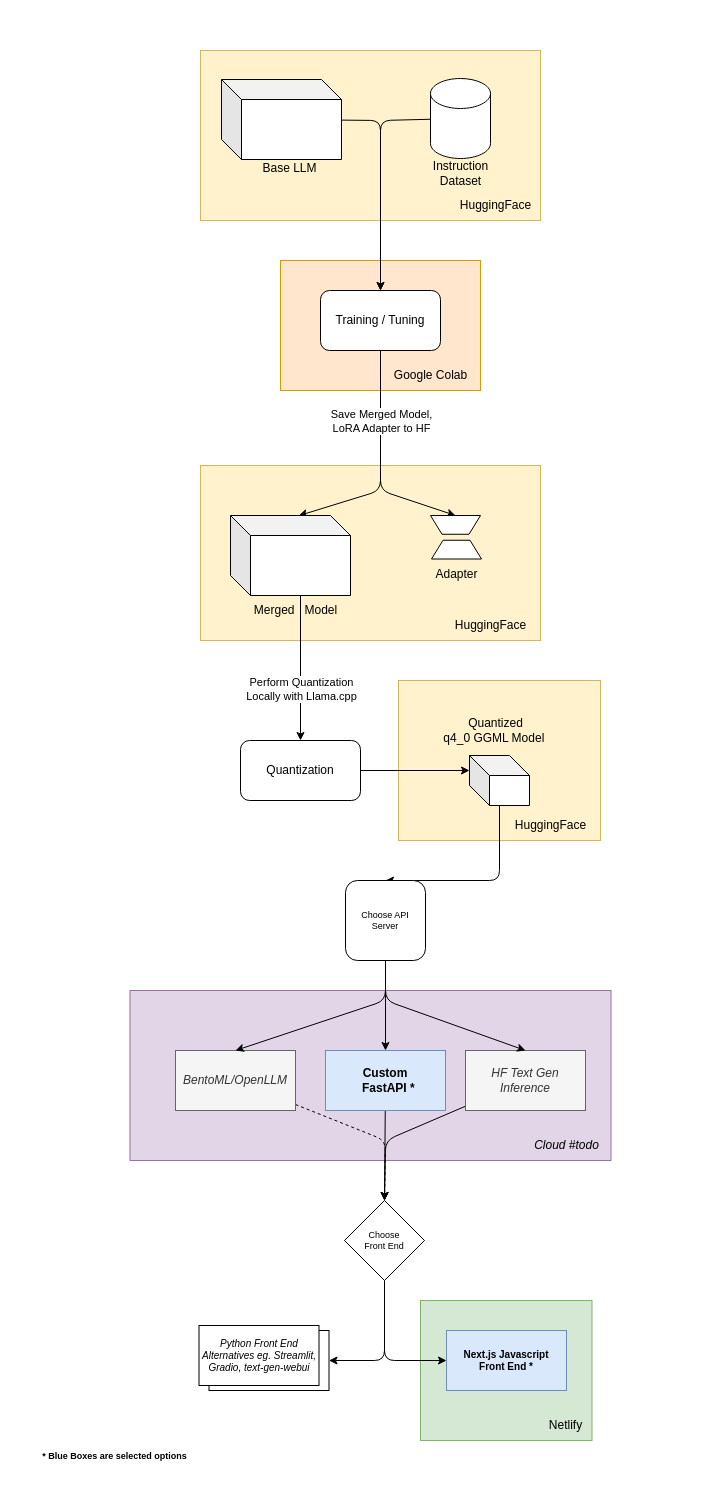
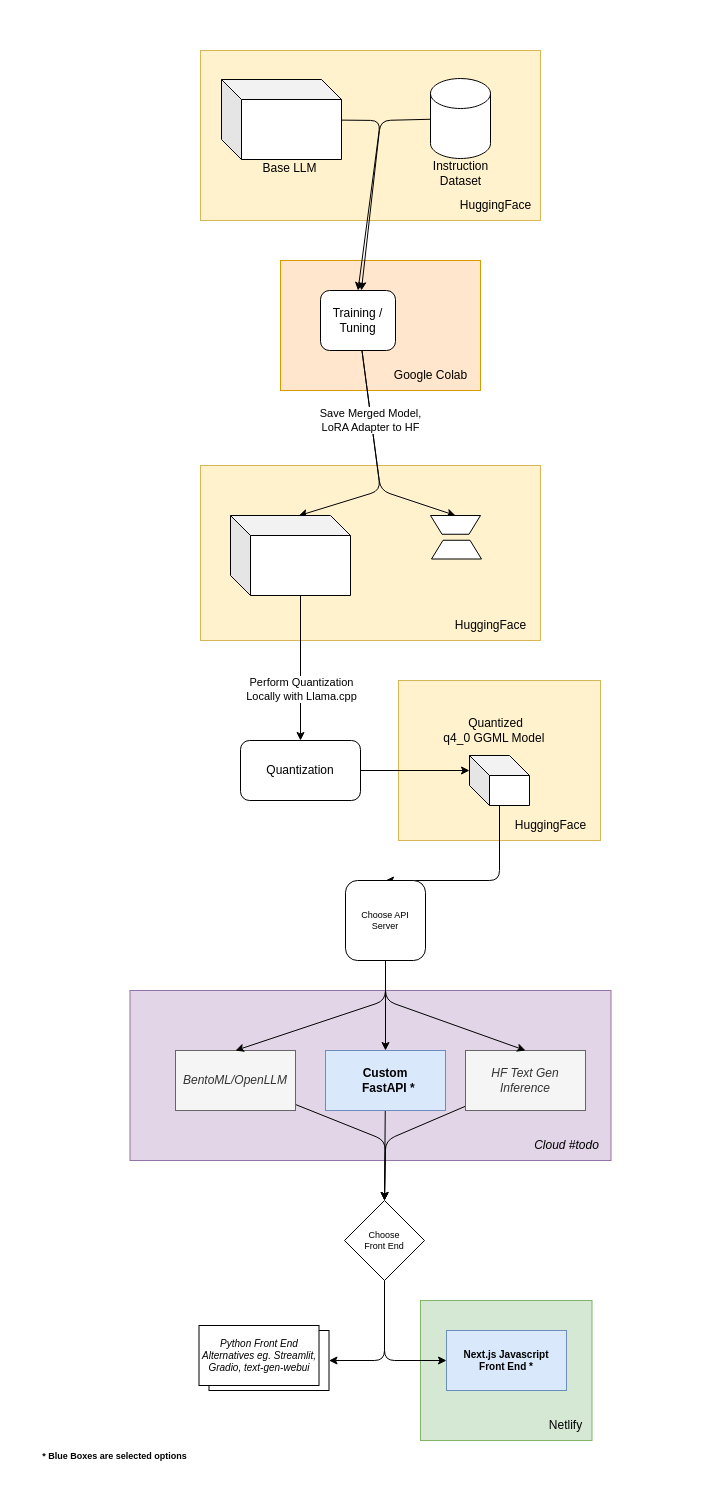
node "Training / Tuning": size 120x60 -> 75x60
node "Adapter": removed
node "Merged Model": removed
edge "BentoML/OpenLLM" -> "Choose Front End": style dashed -> solid
